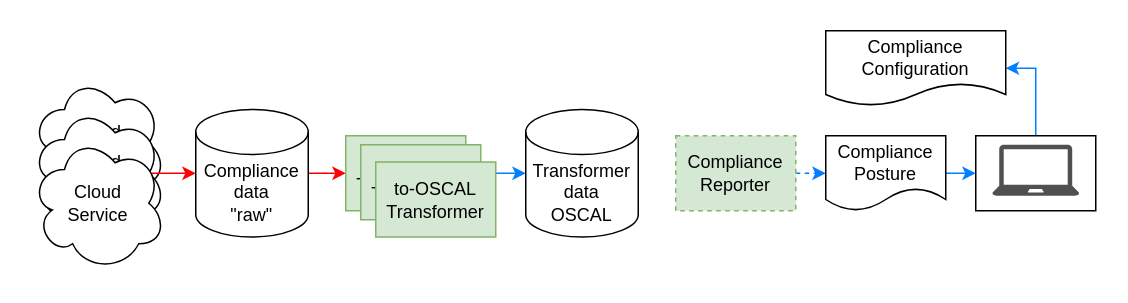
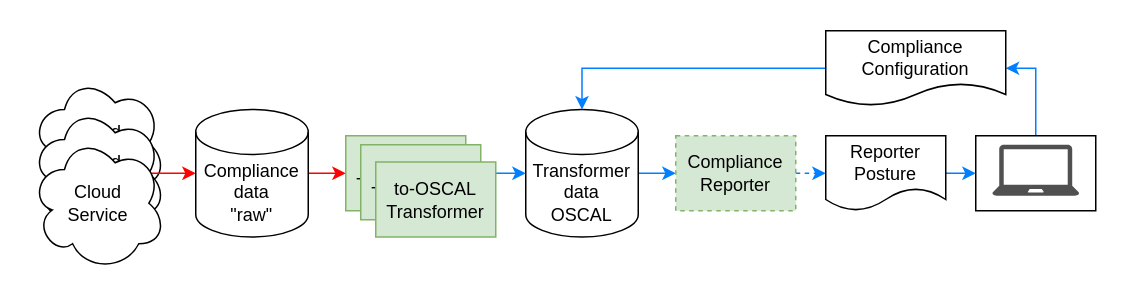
edge "Compliance Configuration" -> "Transformer data OSCAL": added
node "Compliance Posture": label "Compliance Posture" -> "Reporter Posture"
edge "Transformer data OSCAL" -> "Compliance Reporter": added
